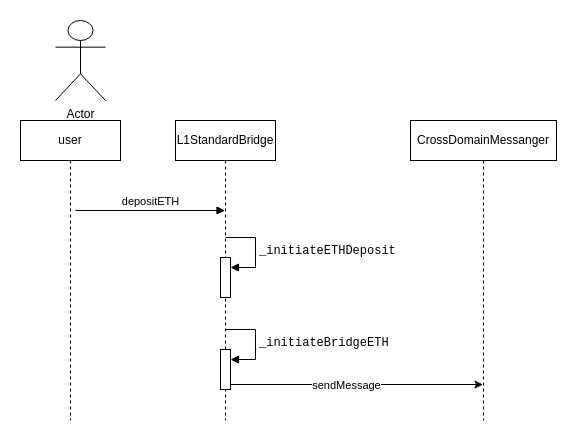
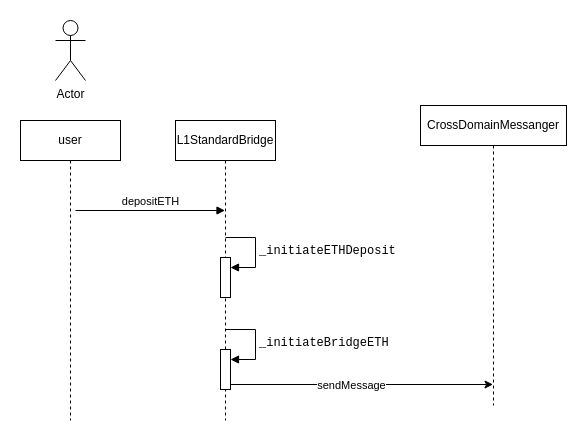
node "Actor": size 50x80 -> 30x60
node "CrossDomainMessanger": moved (484, 271) -> (494, 256)
